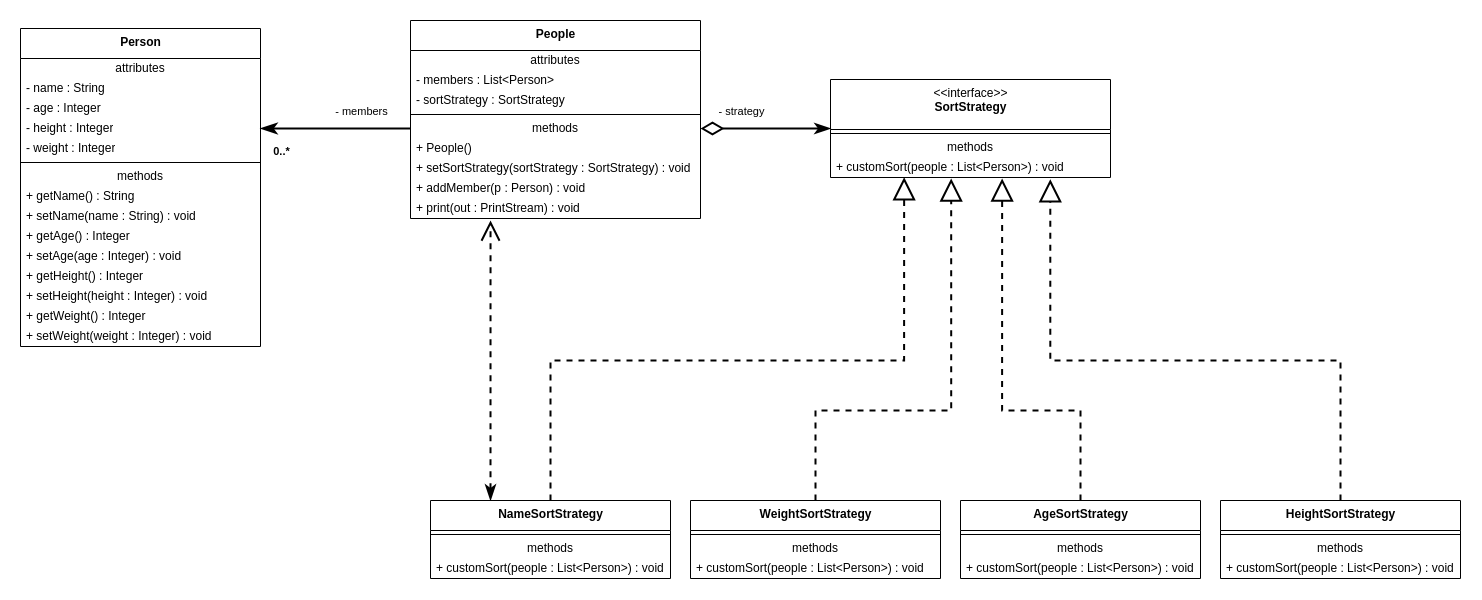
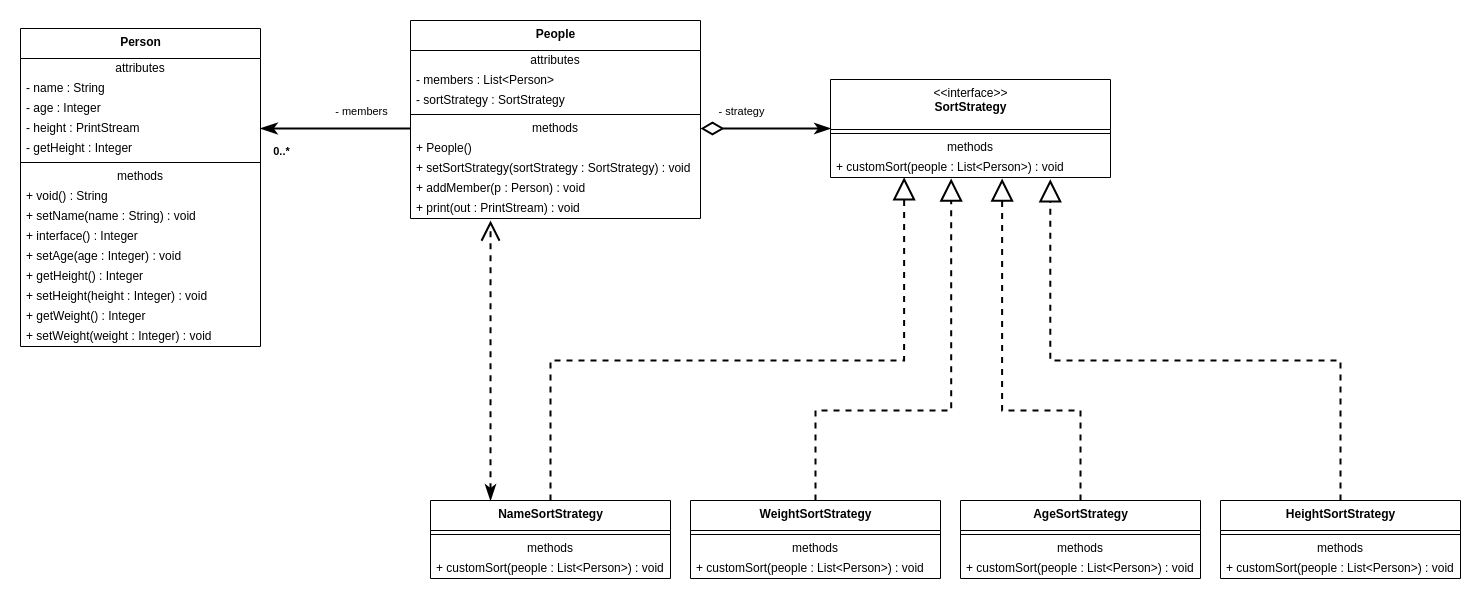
node "- height : Integer": label "- height : Integer" -> "- height : PrintStream"
node "- weight : Integer": label "- weight : Integer" -> "- getHeight : Integer"
node "+ getName() : String": label "+ getName() : String" -> "+ void() : String"
node "+ getAge() : Integer": label "+ getAge() : Integer" -> "+ interface() : Integer"
